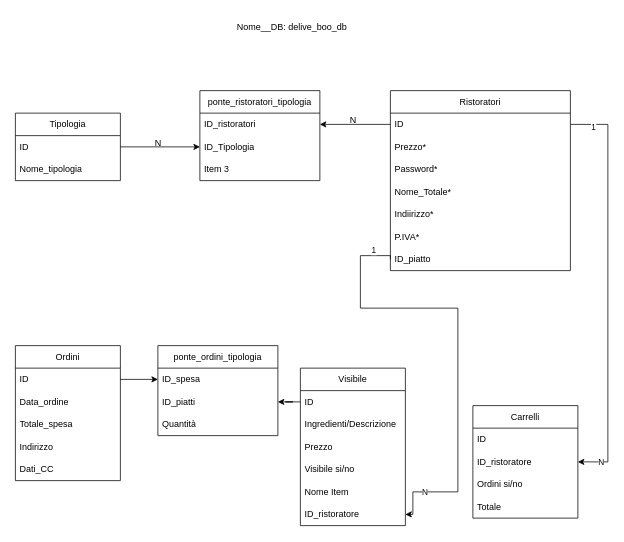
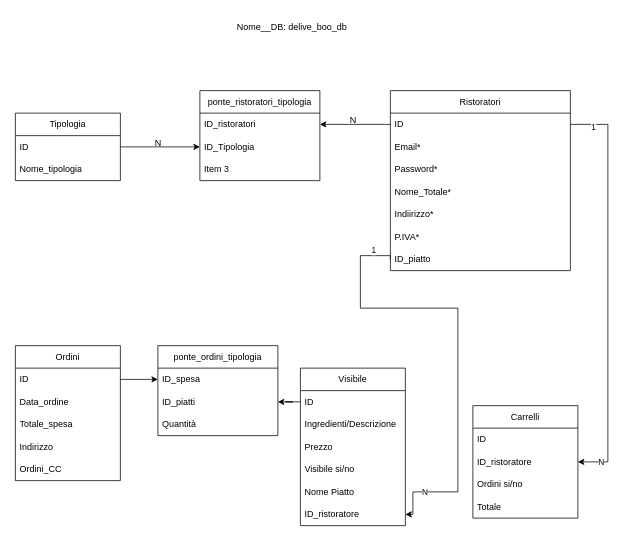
node "Prezzo*": label "Prezzo*" -> "Email*"
node "Dati_CC": label "Dati_CC" -> "Ordini_CC"
node "Nome Item": label "Nome Item" -> "Nome Piatto"
